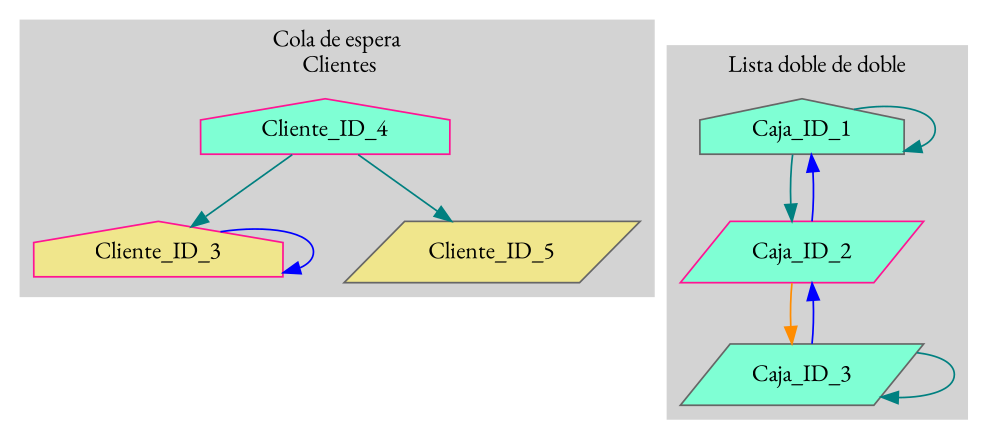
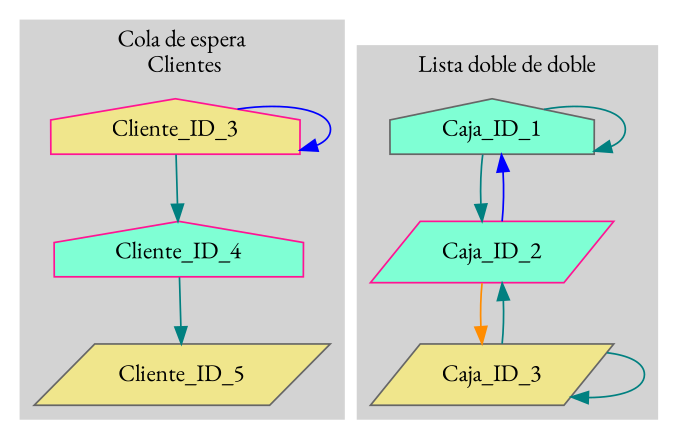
edge "Cliente_ID_4" -> "Cliente_ID_3": reversed
edge "Caja_ID_3" -> "Caja_ID_2": color blue -> teal
node "Caja_ID_3": fillcolor aquamarine -> khaki
